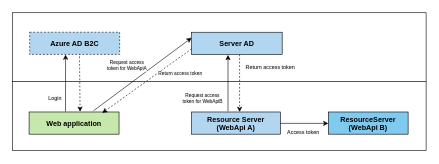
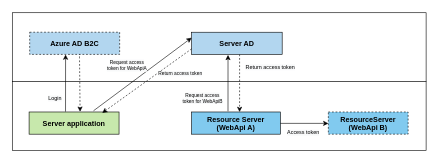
node "Web application": label "Web application" -> "Server application"
node "Resource Server (WebApi A)": fillcolor #b2d6ef -> #81caef
node "ResourceServer (WebApi B)": style solid -> dashed
